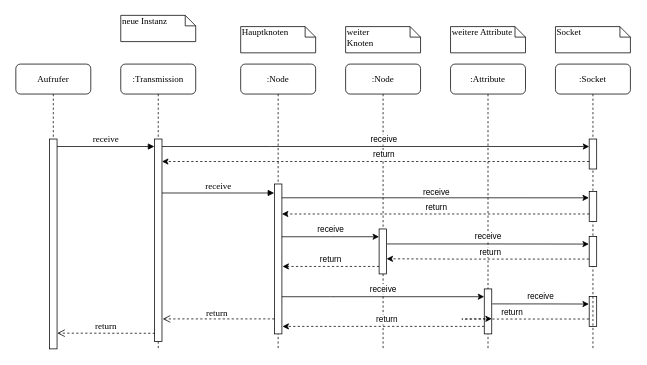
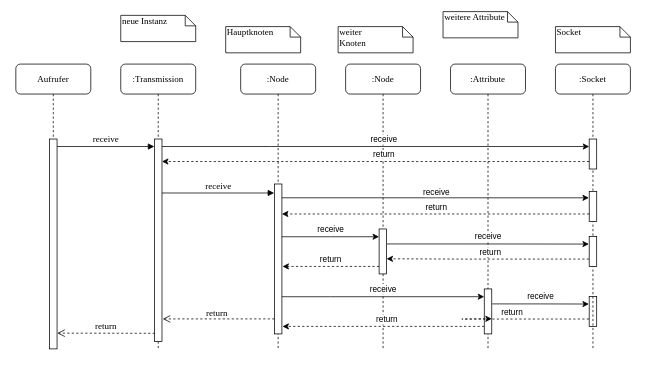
node "Hauptknoten": moved (278, 40) -> (263, 40)
node "weiter Knoten": moved (383, 40) -> (375, 40)
node "weitere Attribute": moved (488, 40) -> (480, 25)
